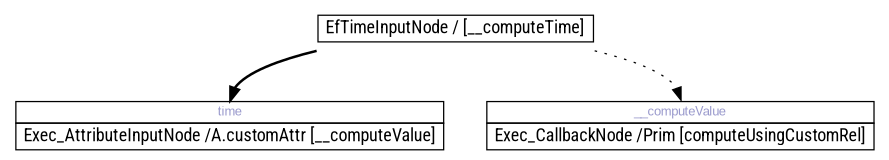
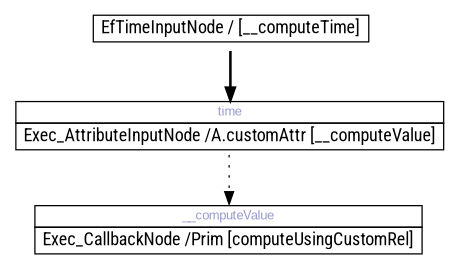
edge "EfTimeInputNode / [__computeTime]" -> "__computeValue": now "time" -> "__computeValue"
